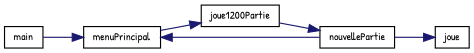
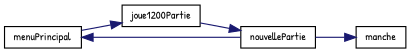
node "main": removed
node "joue": label "joue" -> "manche"
